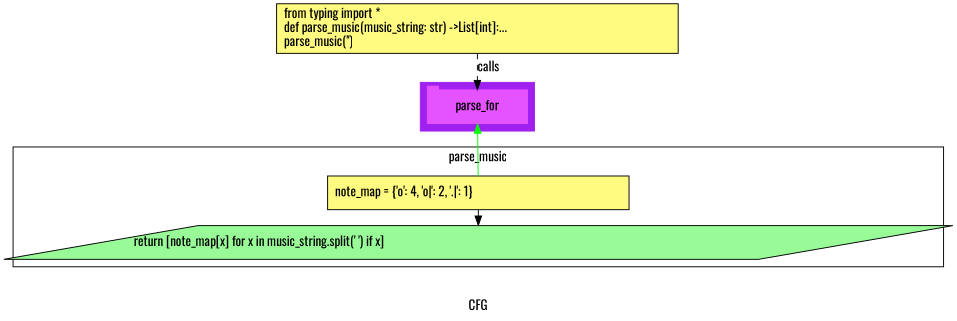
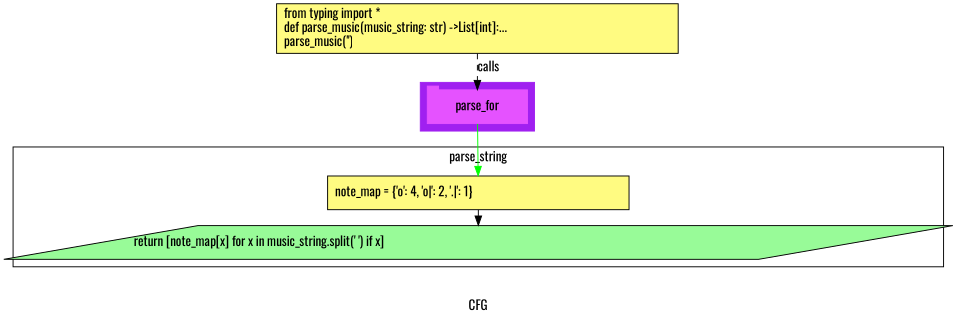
edge "note_map = {'o': 4, 'o|': 2, '.|': 1}" -> "parse_for": reversed
cluster "parse_music": label "parse_music" -> "parse_string"
